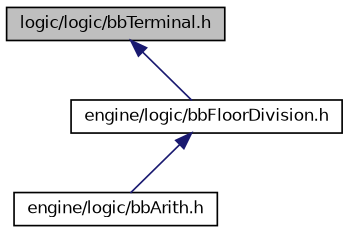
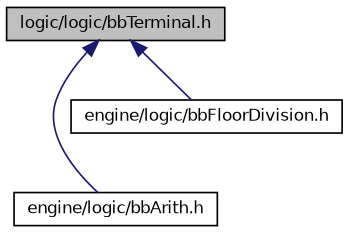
edge "engine/logic/bbArith.h" -> "engine/logic/bbFloorDivision.h": now "engine/logic/bbArith.h" -> "logic/logic/bbTerminal.h"
